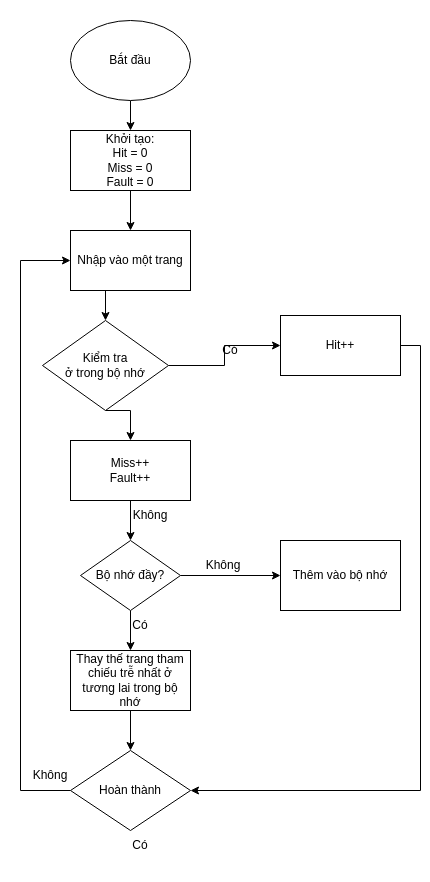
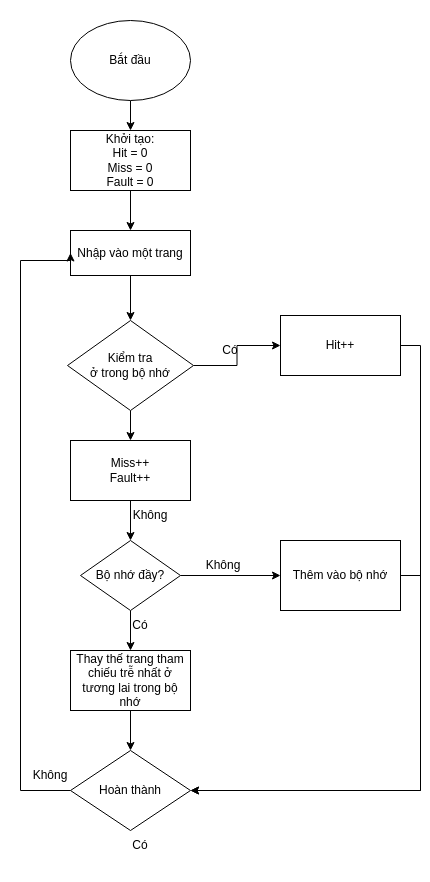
node "Nhập vào một trang": size 120x60 -> 120x45
node "Kiểm tra ở trong bộ nhớ": moved (106, 366) -> (131, 366)
edge "Thêm vào bộ nhớ" -> "Hoàn thành": added
